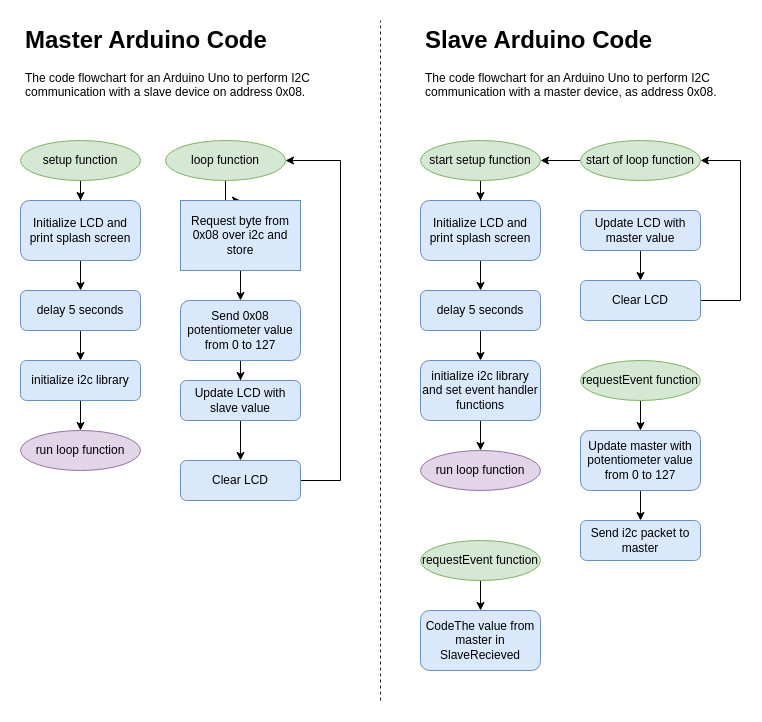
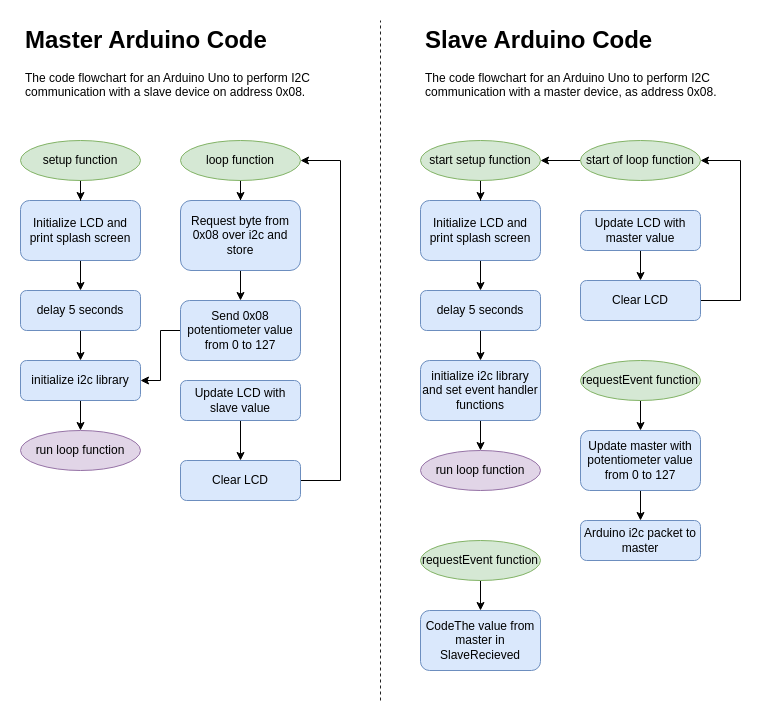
node "loop function": moved (226, 161) -> (241, 161)
node "Request byte from 0x08 over i2c and store": shape rectangle -> rounded rectangle
edge "Send 0x08 potentiometer value from 0 to 127" -> "Update LCD with slave value": now "Send 0x08 potentiometer value from 0 to 127" -> "initialize i2c library"
node "Send i2c packet to master": label "Send i2c packet to master" -> "Arduino i2c packet to master"
